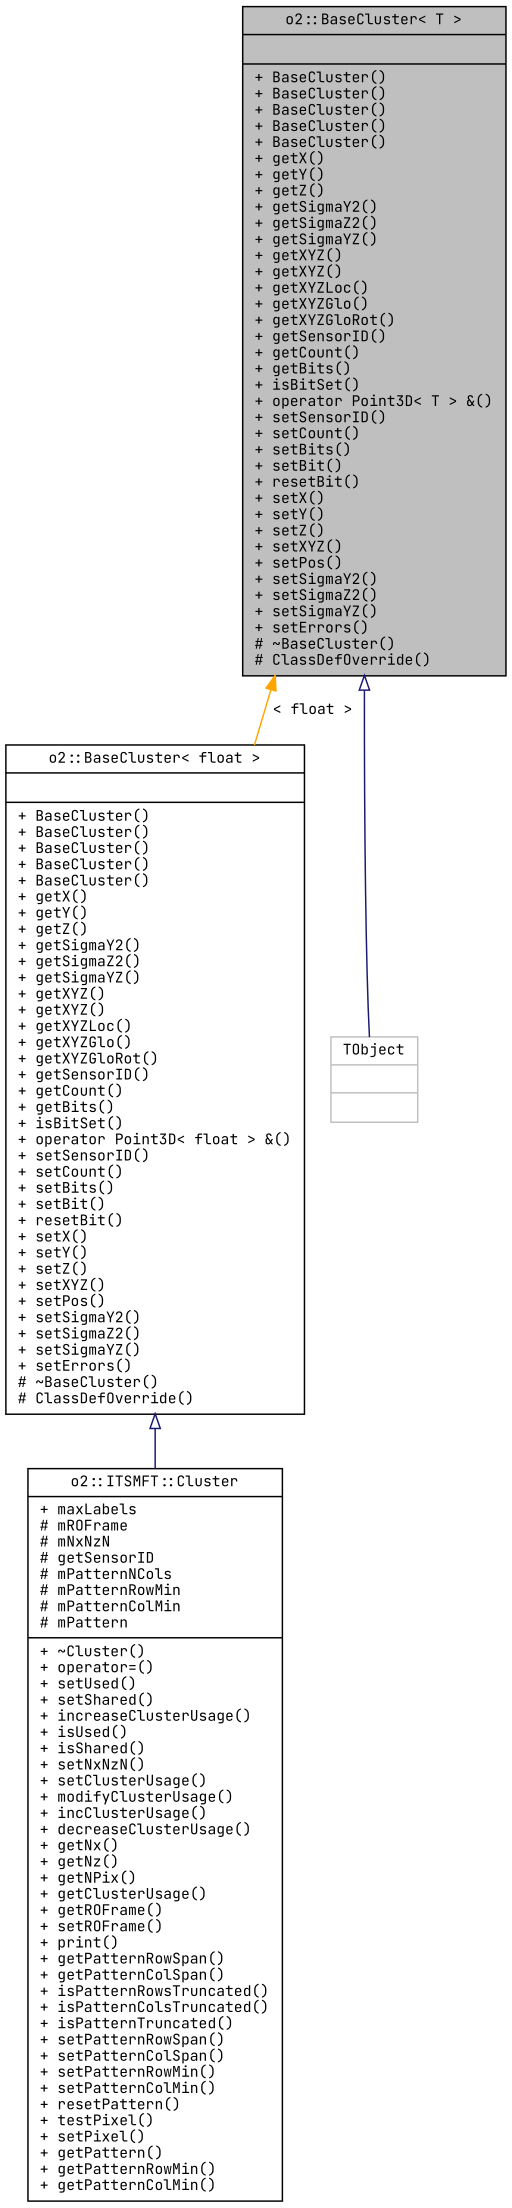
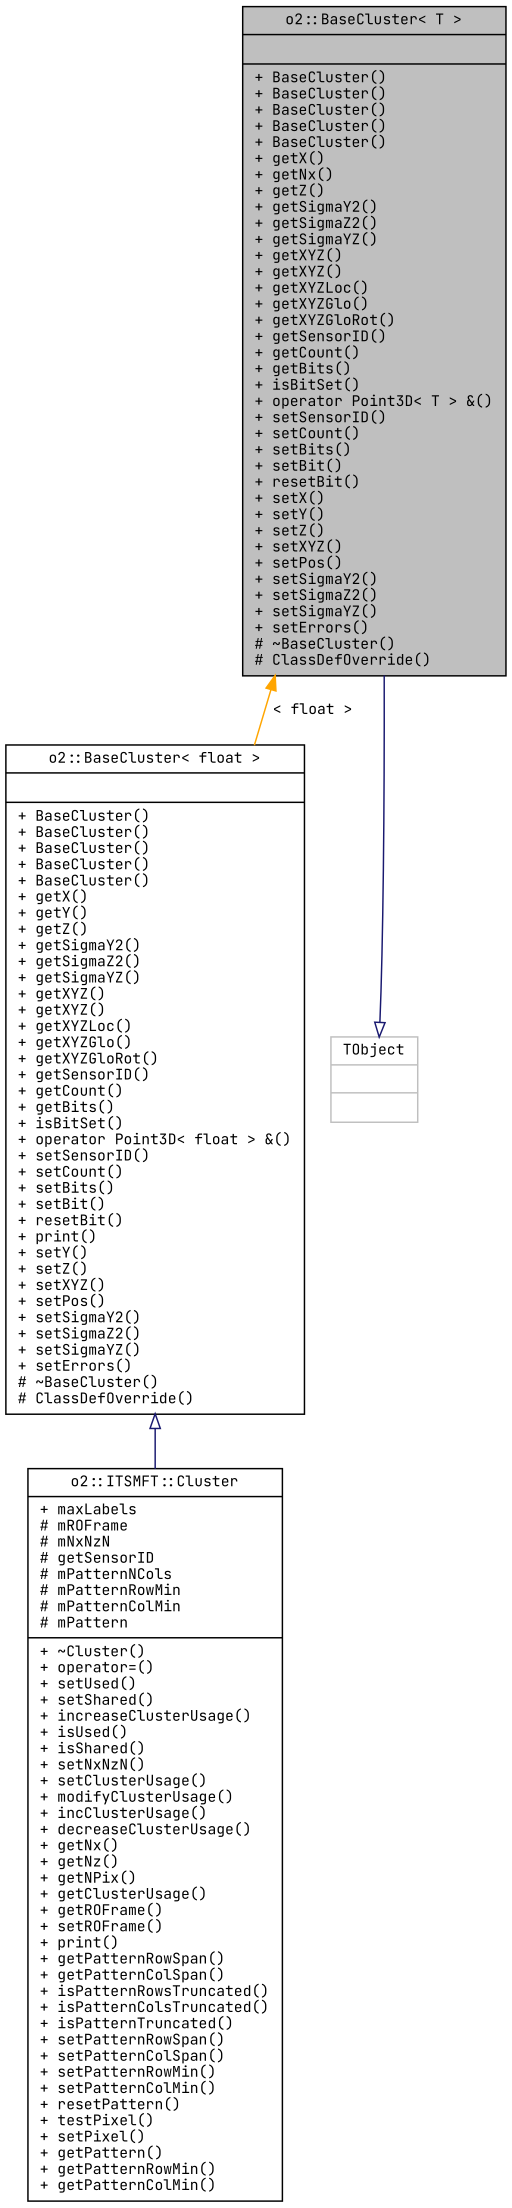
node "o2::BaseCluster< T >": text "+ getY()" -> "+ getNx()"
edge "TObject" -> "o2::BaseCluster< T >": reversed
node "o2::BaseCluster< float >": text "+ setX()" -> "+ print()"
